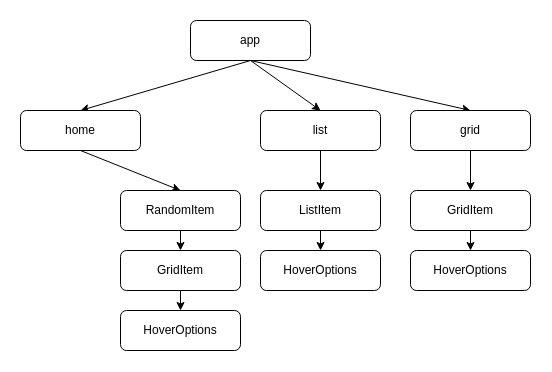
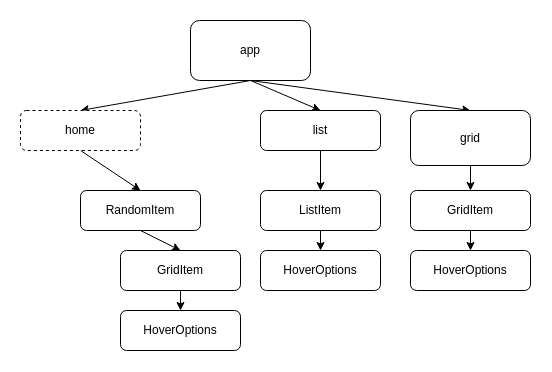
node "app": size 120x40 -> 120x60
node "home": style solid -> dashed
node "grid": size 120x40 -> 120x55
node "RandomItem": moved (181, 211) -> (141, 211)
